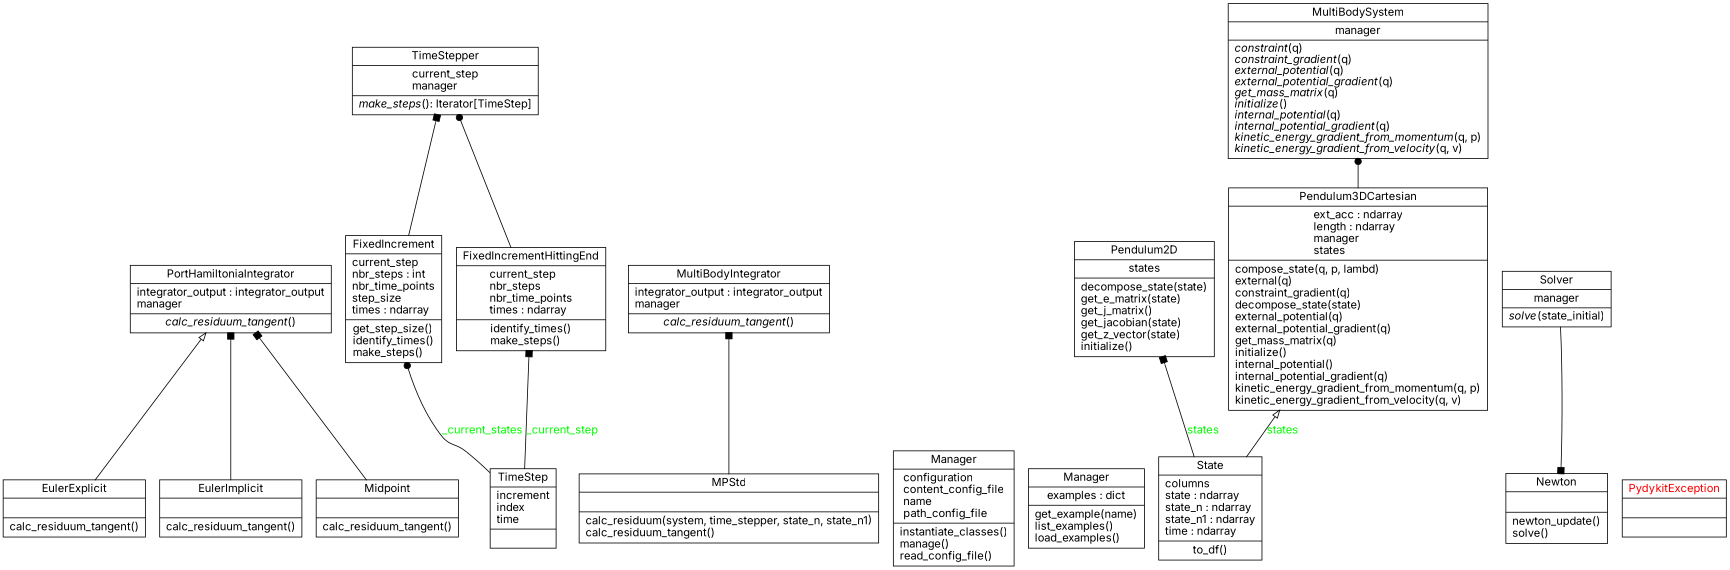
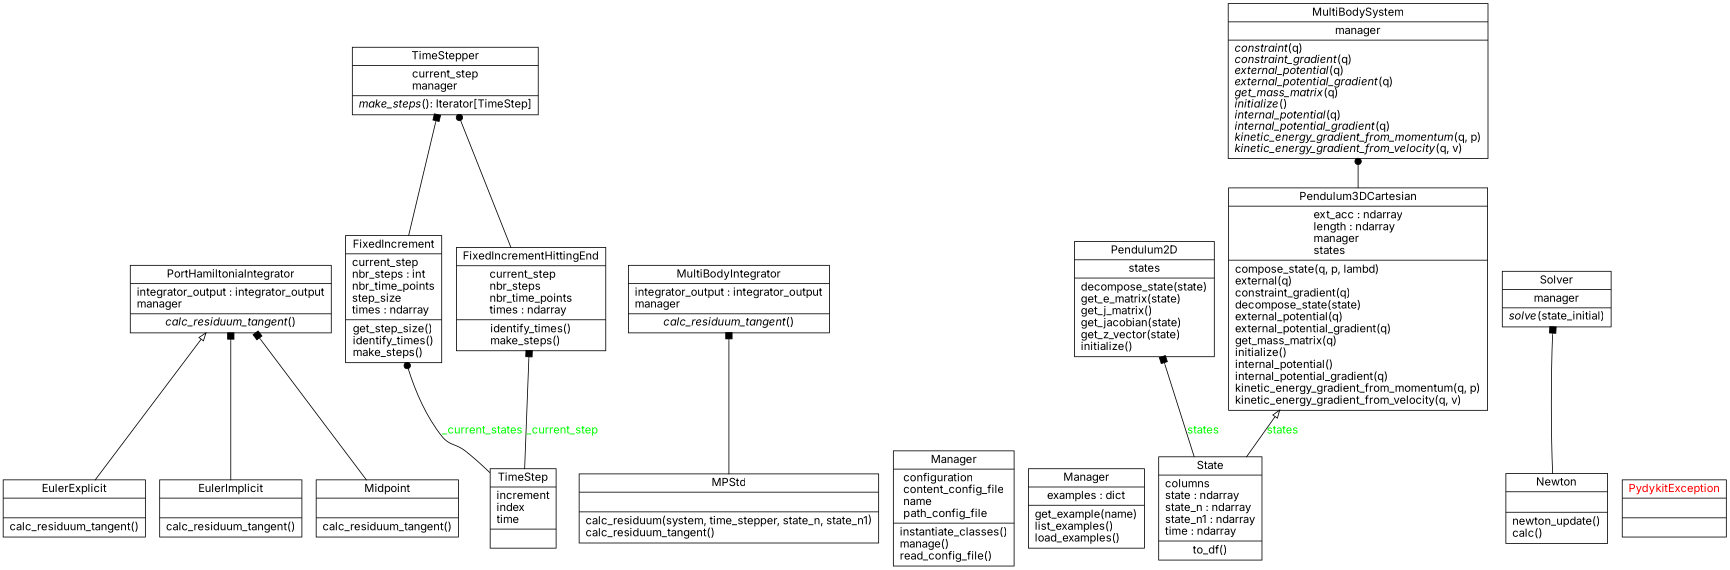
edge "Solver" -> "Newton": reversed
node "Newton": text "solve()" -> "calc()"
